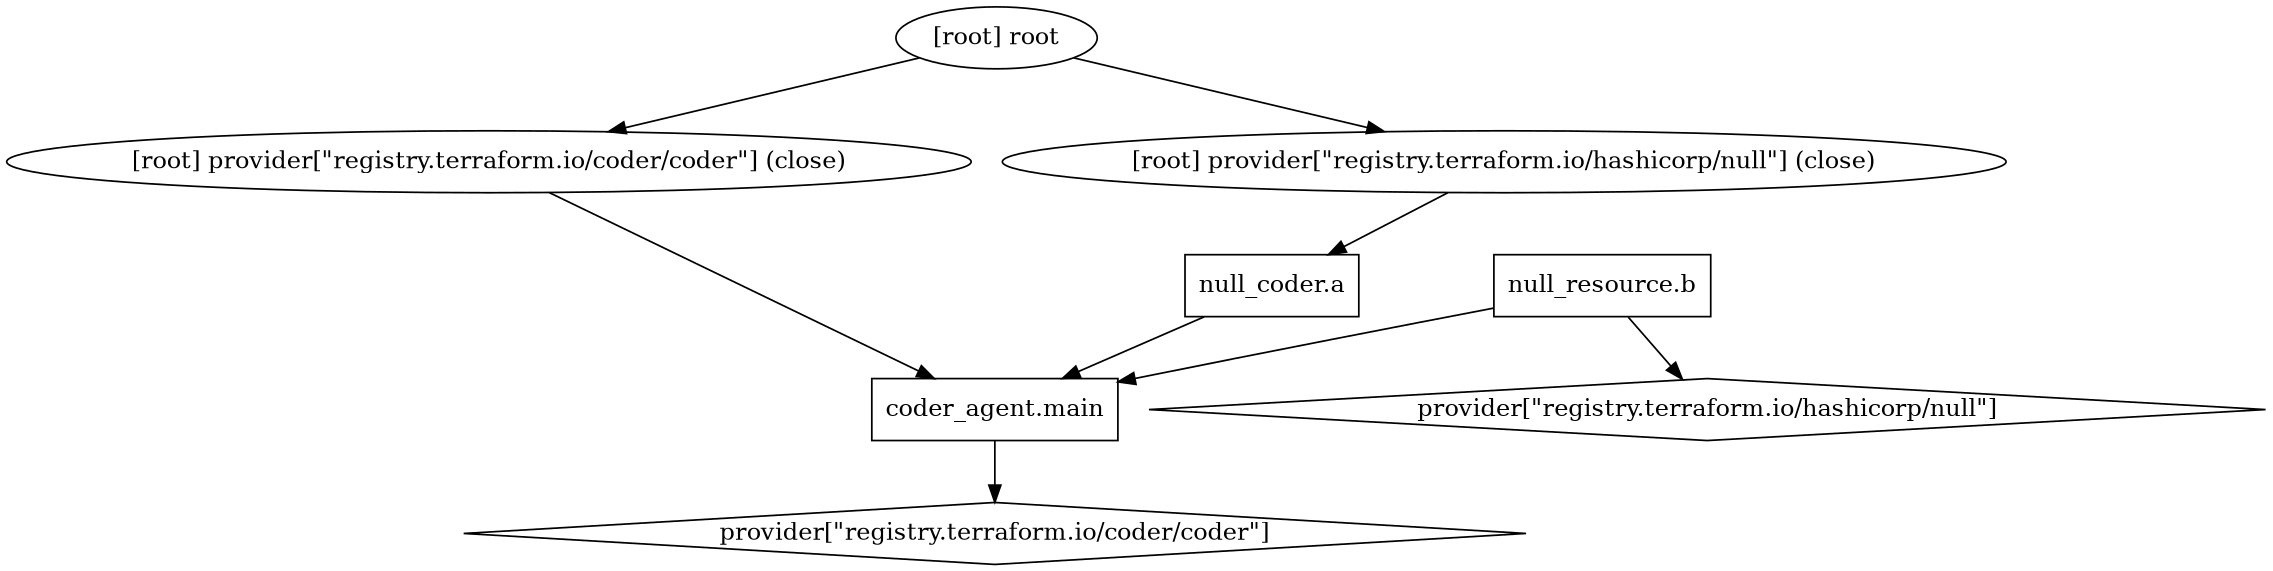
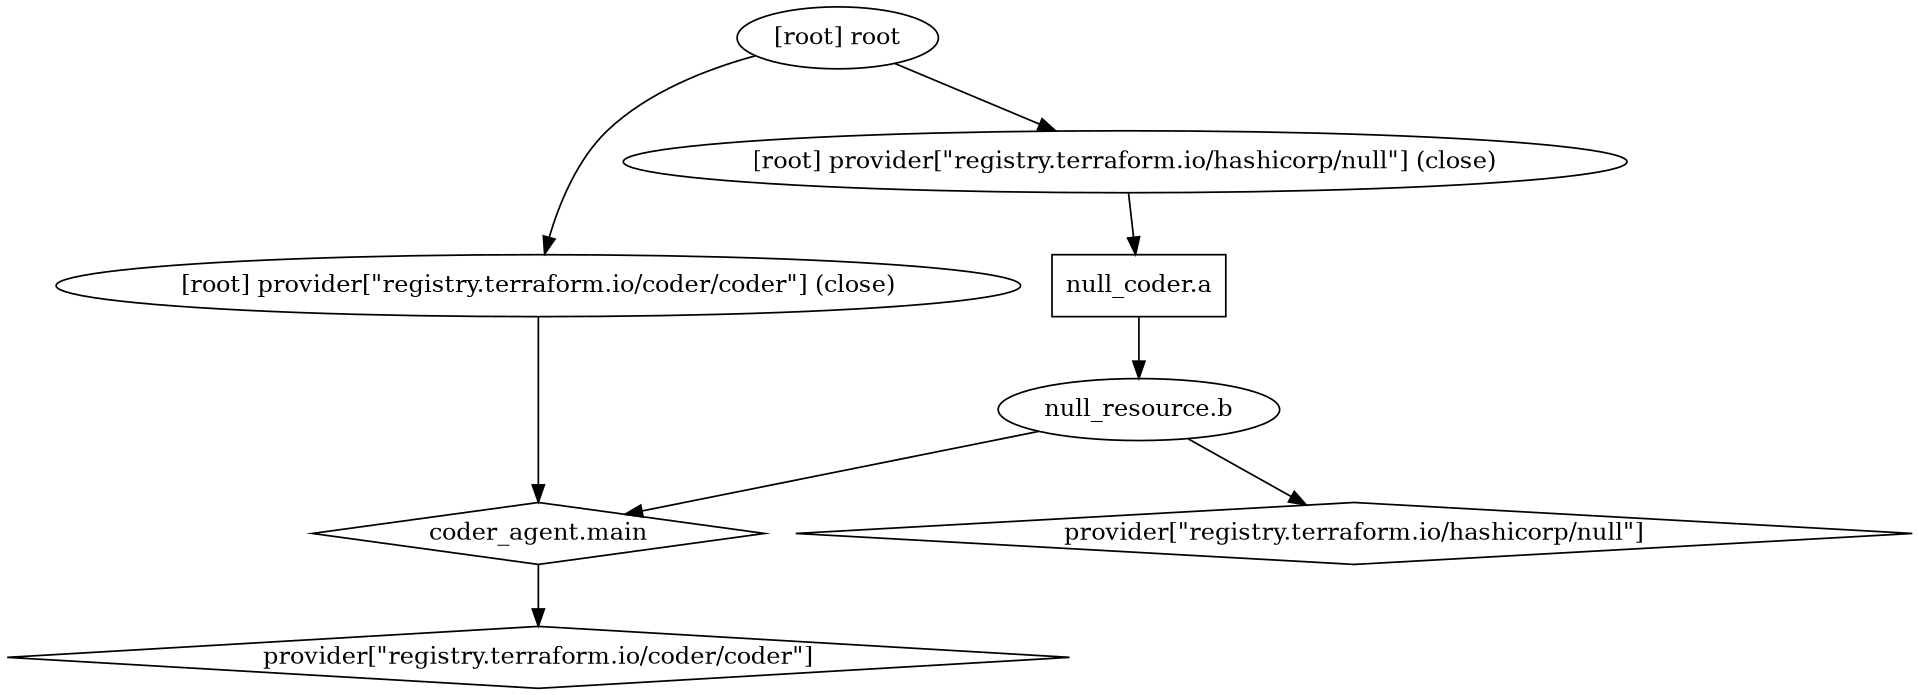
node "null_resource.b": shape box -> ellipse
edge "null_coder.a" -> "coder_agent.main": now "null_coder.a" -> "null_resource.b"
node "coder_agent.main": shape box -> diamond
